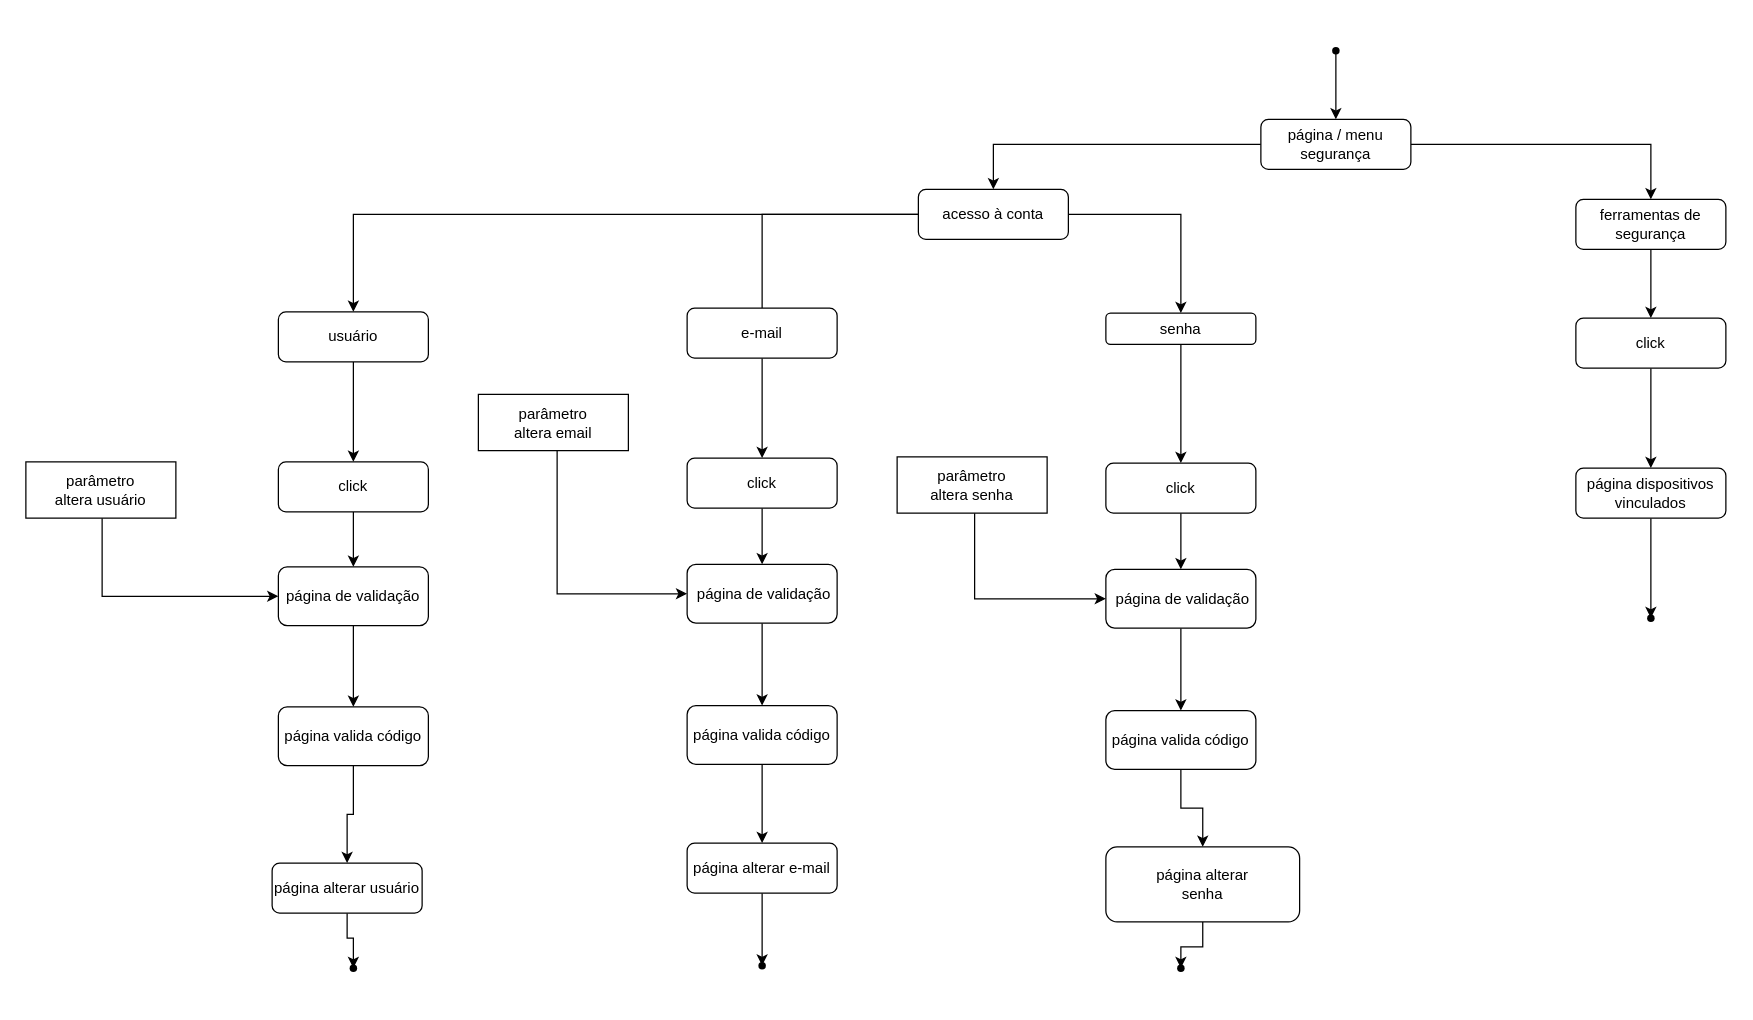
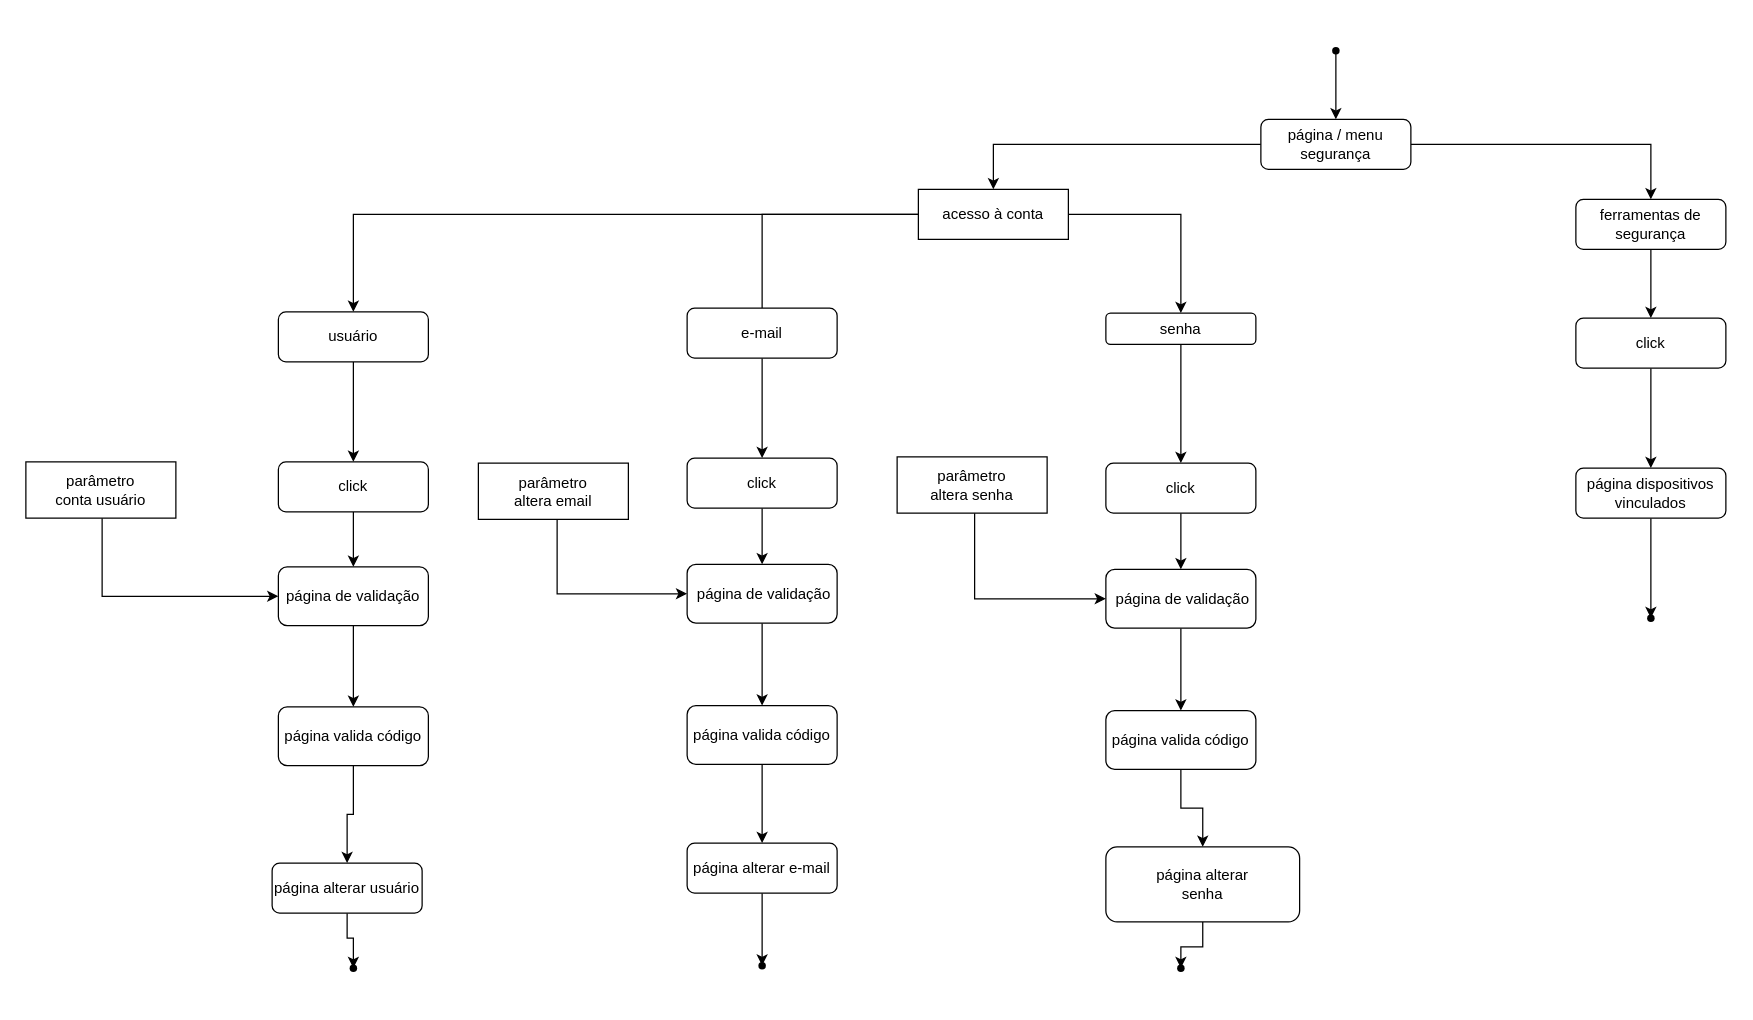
node "acesso à conta": shape rounded rectangle -> rectangle
node "parâmetro altera email": moved (553, 423) -> (553, 491)
node "parâmetro altera usuário": label "parâmetro altera usuário" -> "parâmetro conta usuário"
